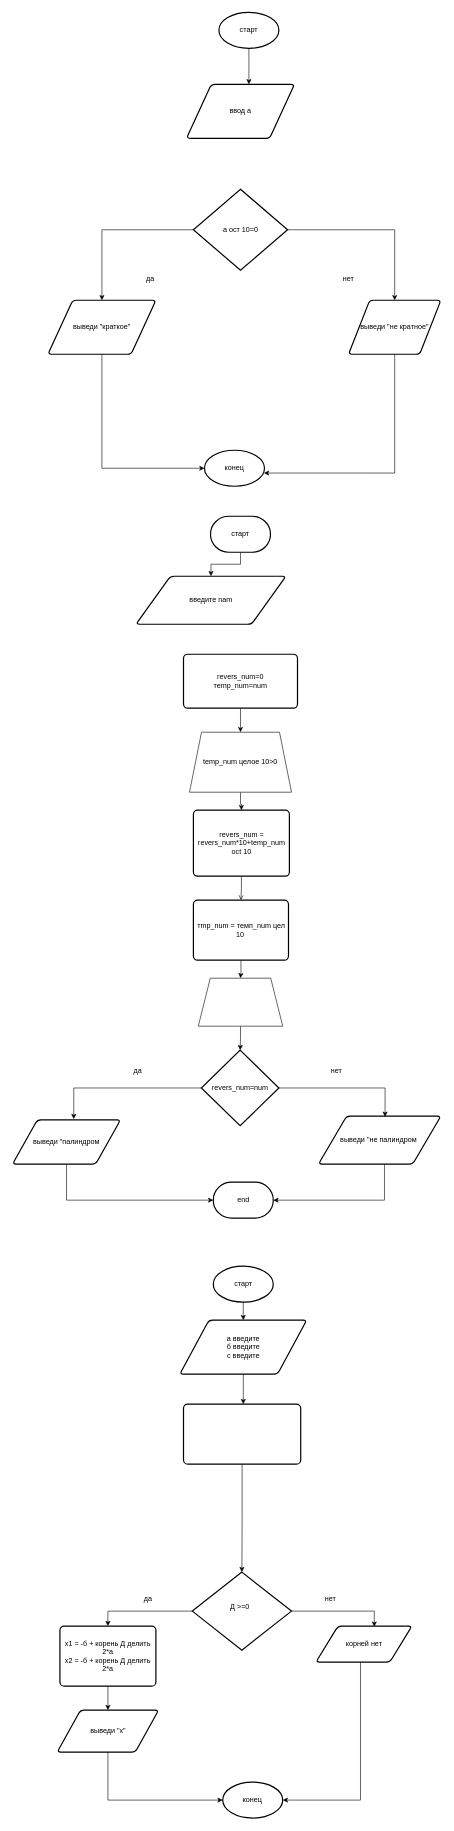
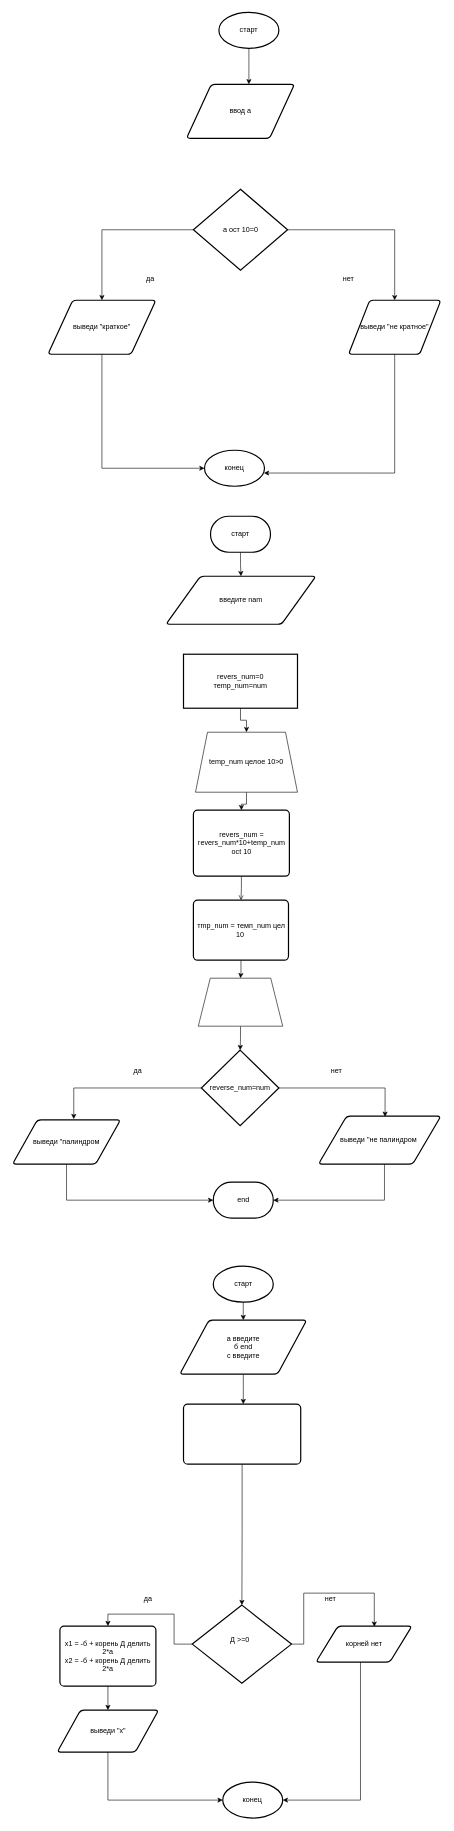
node "введите nam": moved (211, 600) -> (241, 600)
node "гevers_num=0 тemp_num=num": shape rounded rectangle -> rectangle
node "temp_num целое 10>0": moved (240, 762) -> (246, 762)
node "гevers_num=num": label "гevers_num=num" -> "гeverse_num=num"
node "а введите б введите с введите": label "а введите б введите с введите" -> "а введите б еnd с введите"
node "Д >=0": moved (242, 1611) -> (242, 1644)
